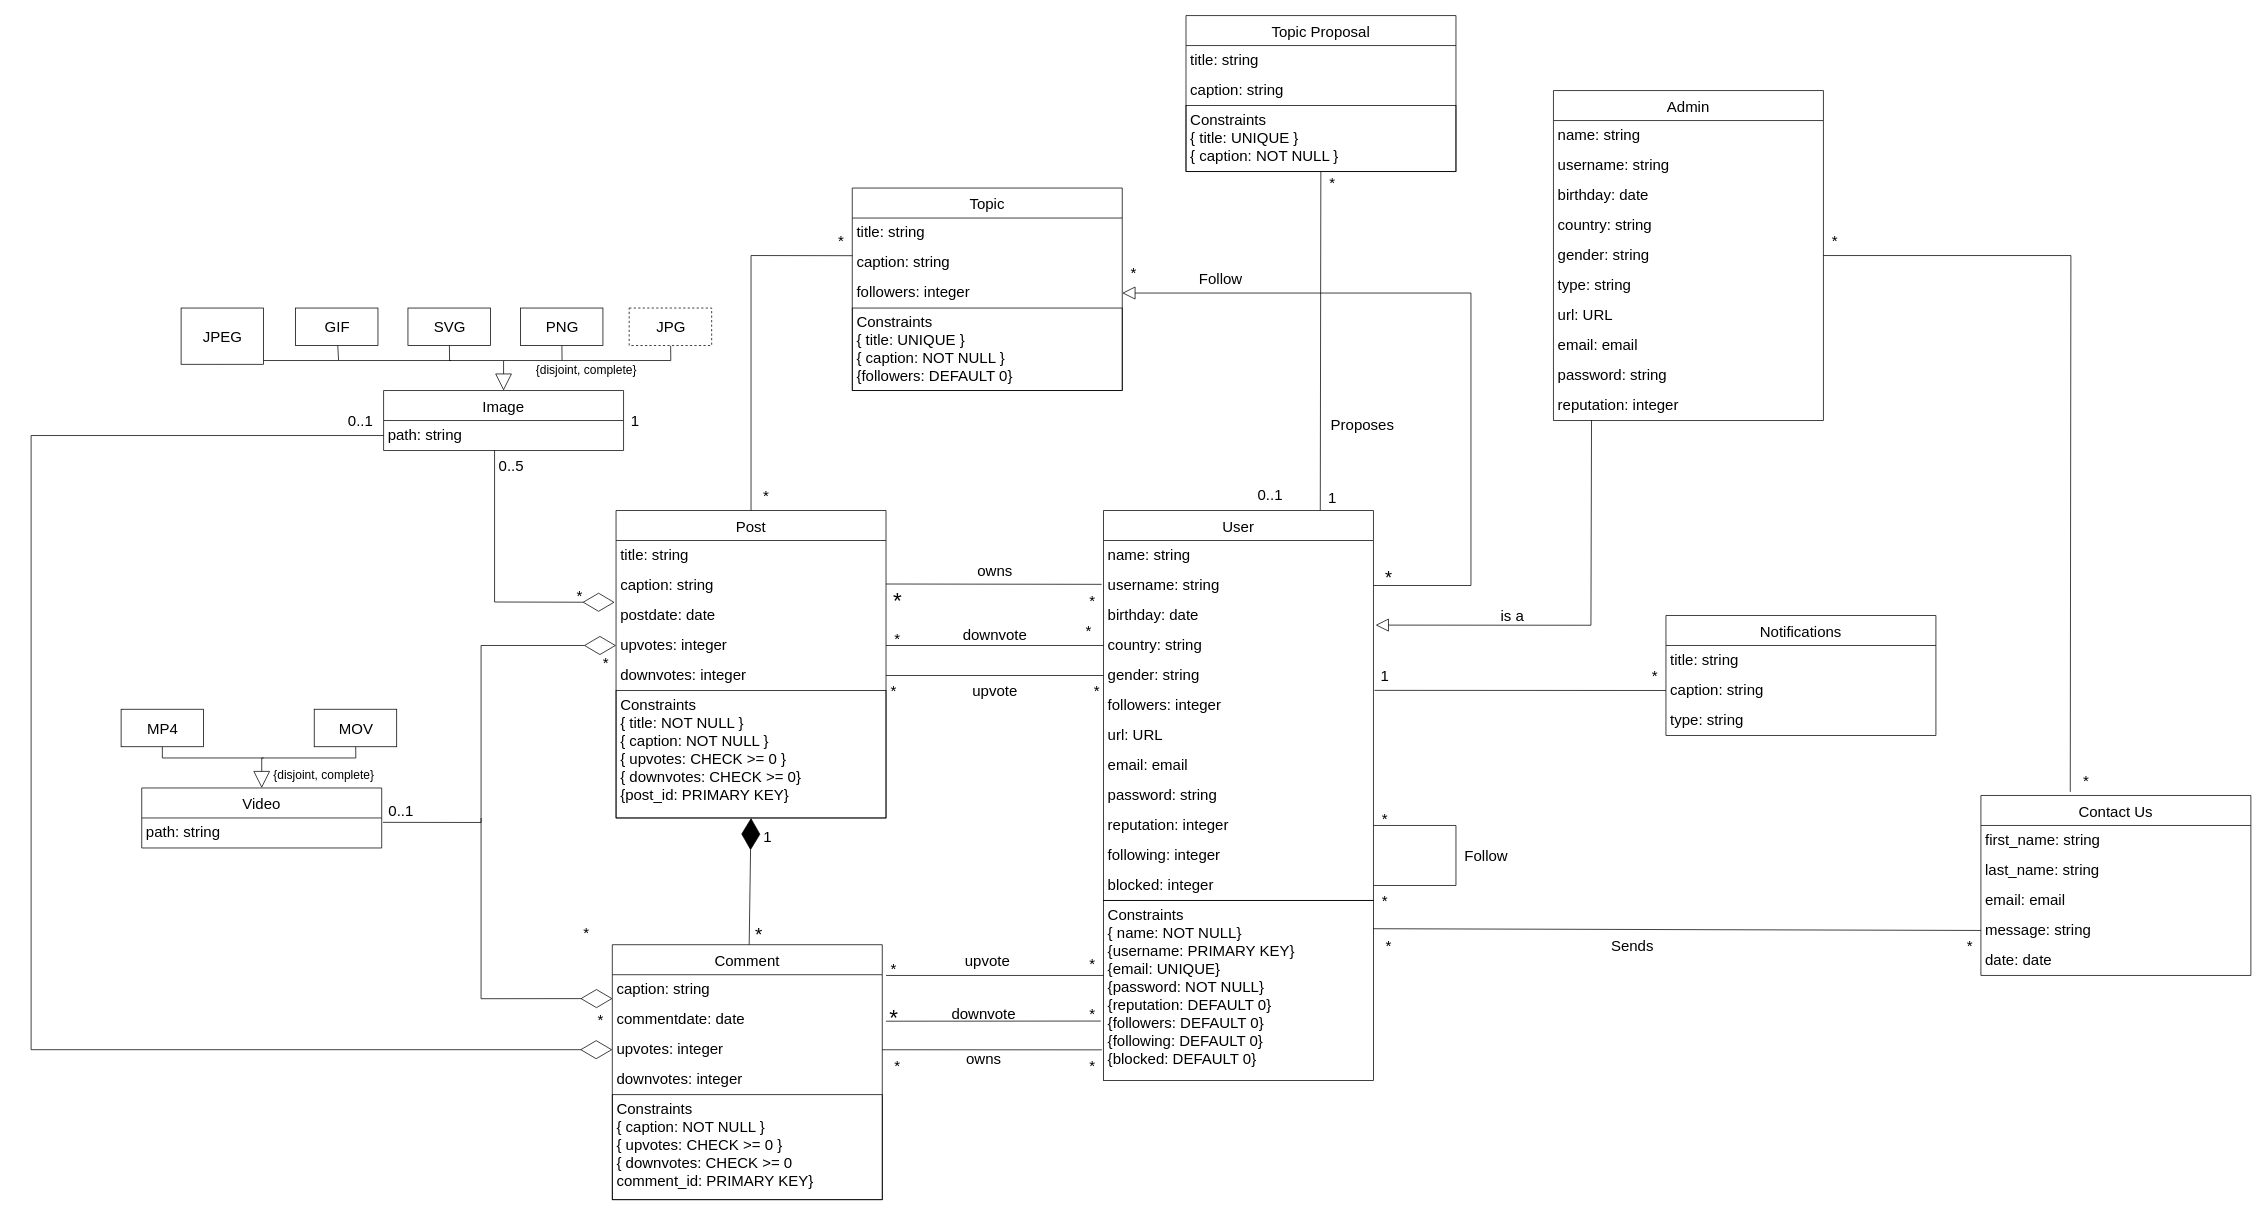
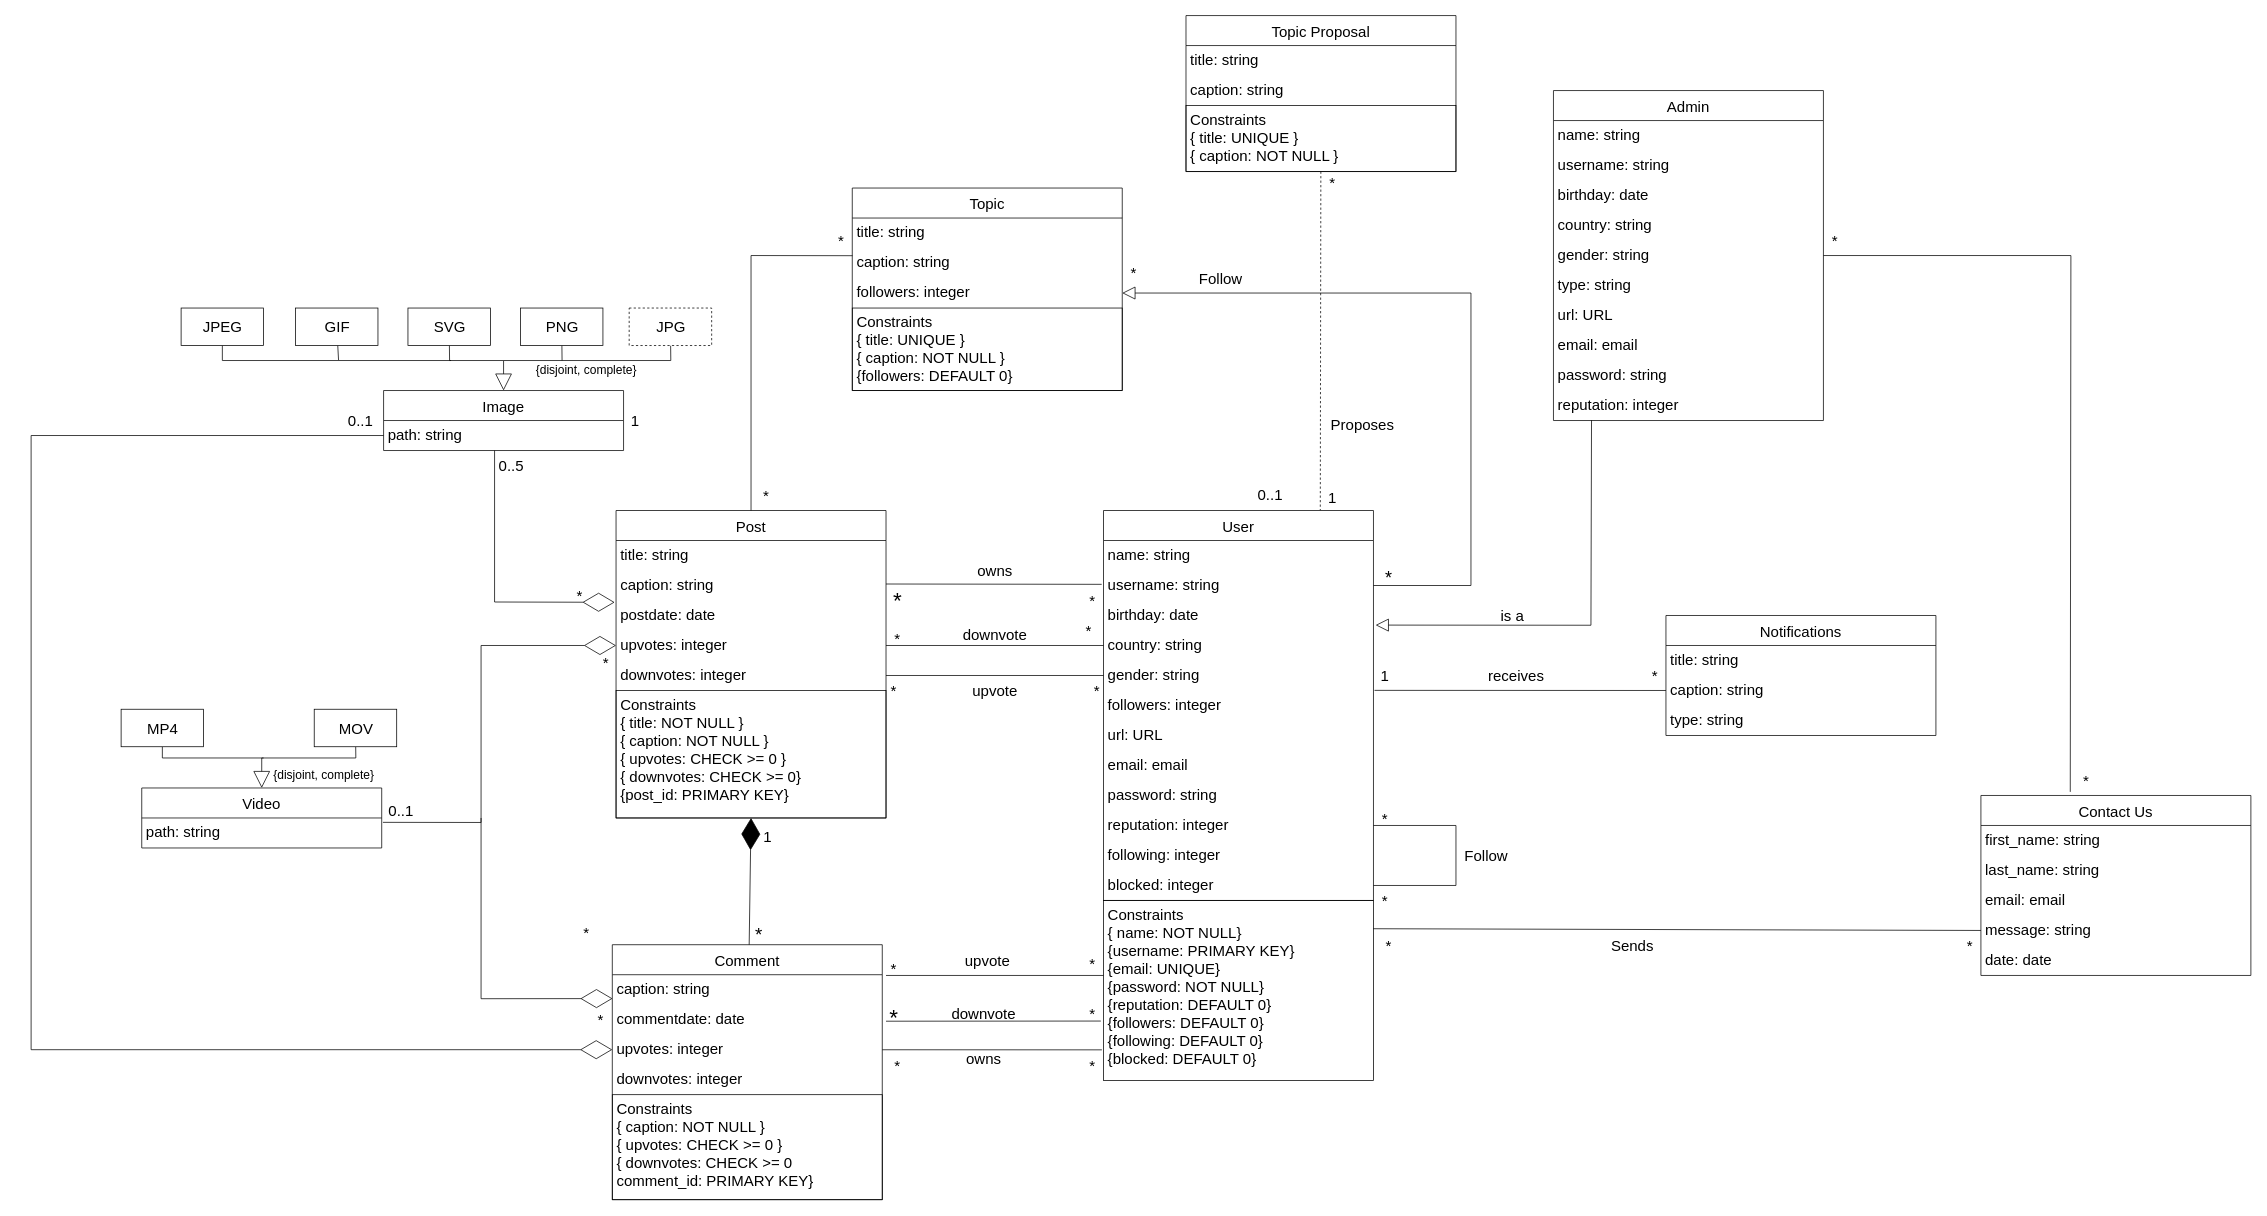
node "JPEG": size 83x56 -> 83x38
edge "Topic Proposal" -- "User": style solid -> dashed
node "receives": added
